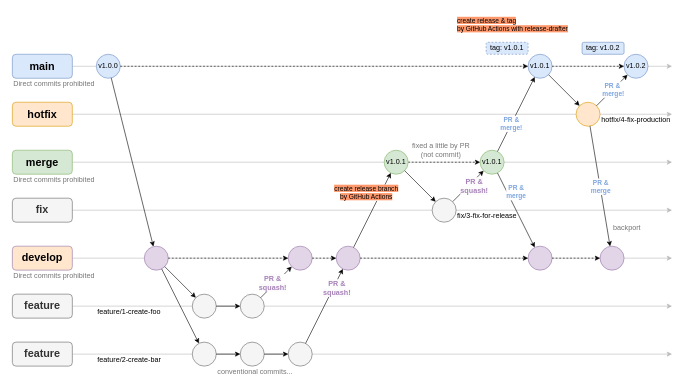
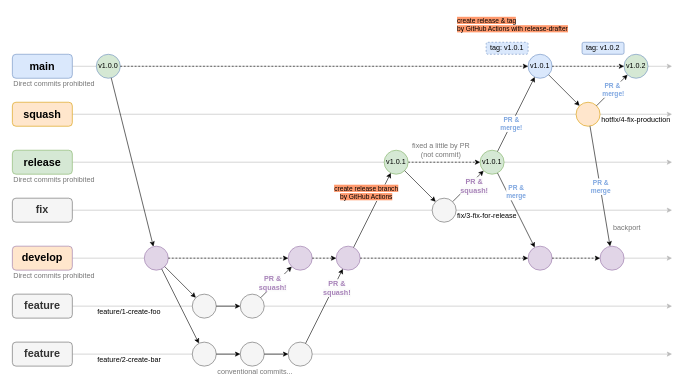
node "v1.0.0": fillcolor #dae8fc -> #d5e8d4
node "v1.0.2": fillcolor #dae8fc -> #d5e8d4
node "hotfix": label "hotfix" -> "squash"
node "merge": label "merge" -> "release"
